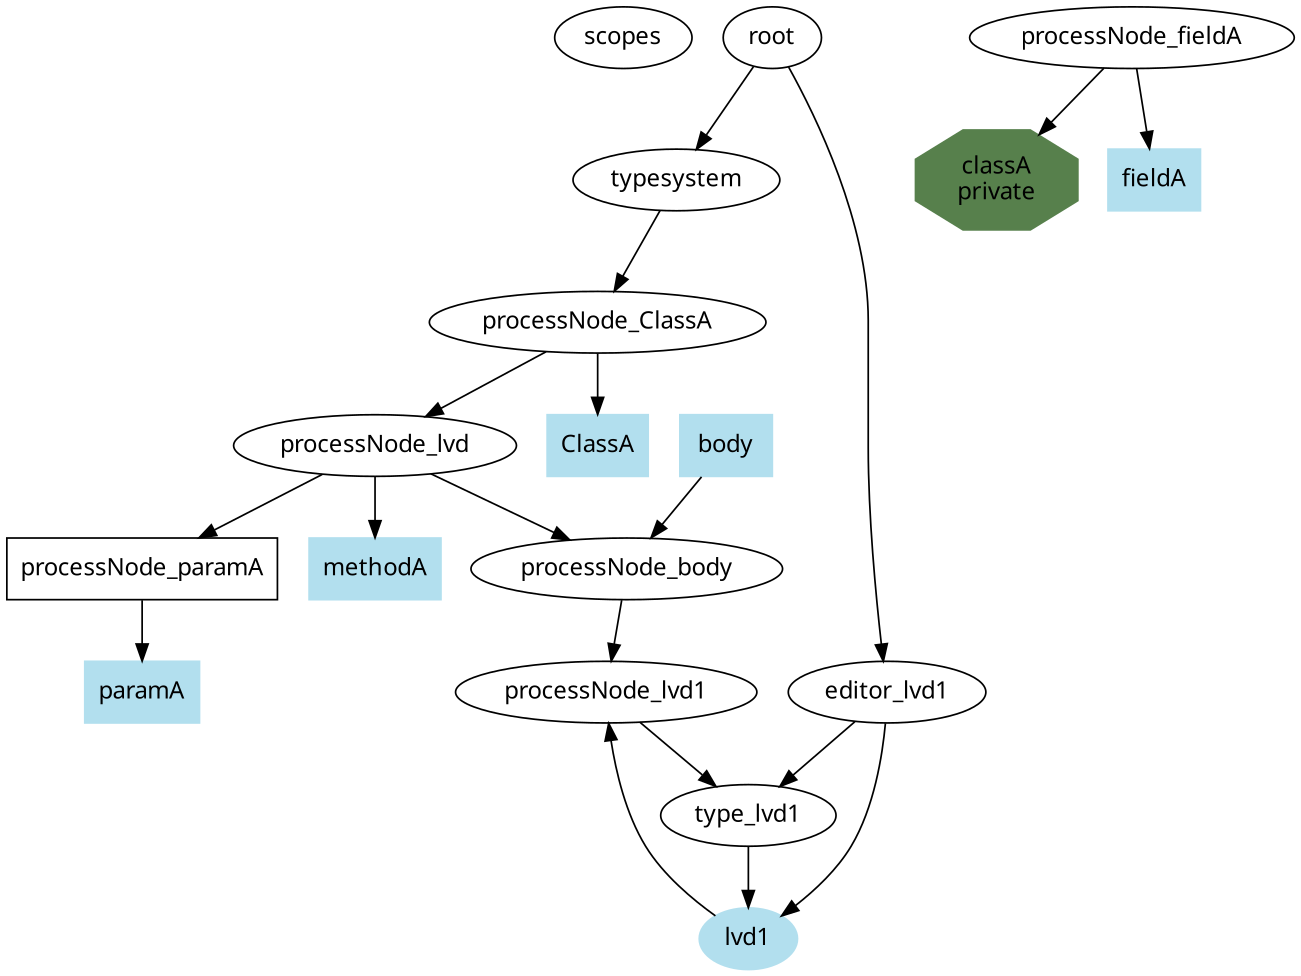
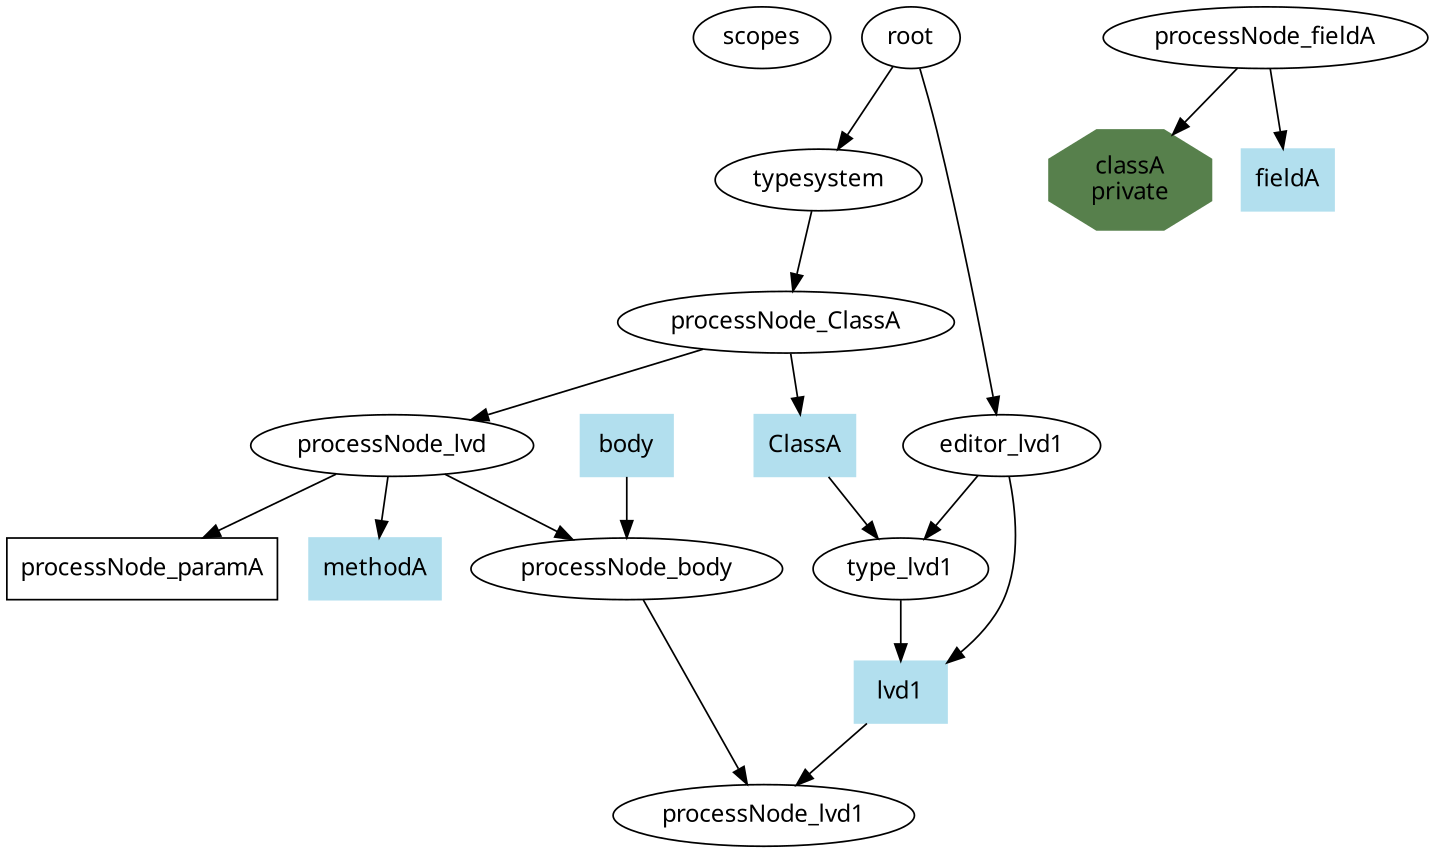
node "paramA": removed
edge "processNode_lvd1" -> "type_lvd1": now "ClassA" -> "type_lvd1"
node "lvd1": shape ellipse -> box
